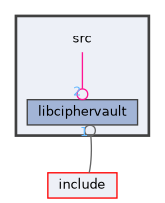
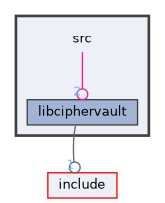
edge "include" -> "libciphervault": reversed
